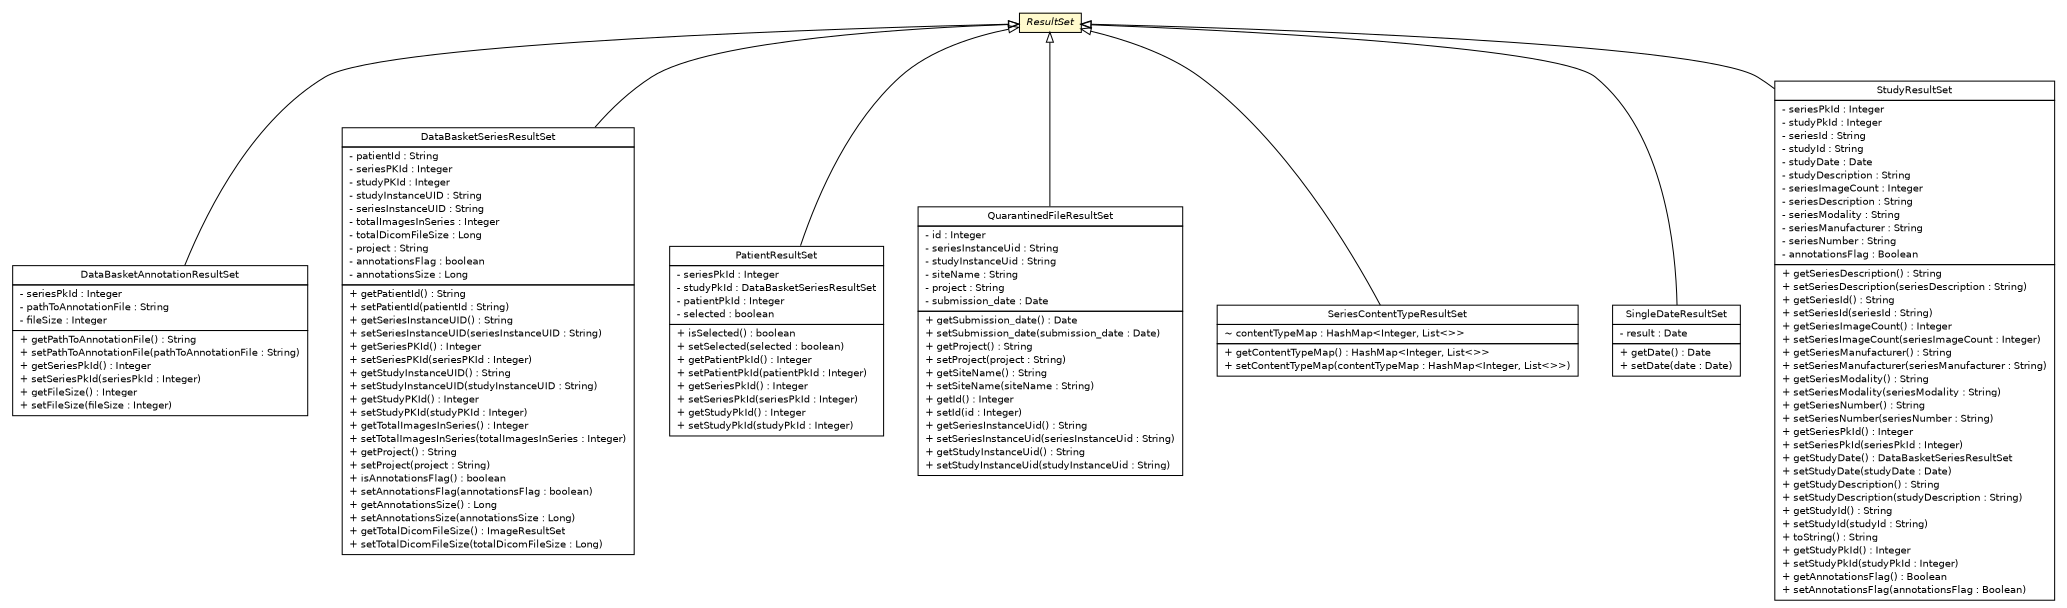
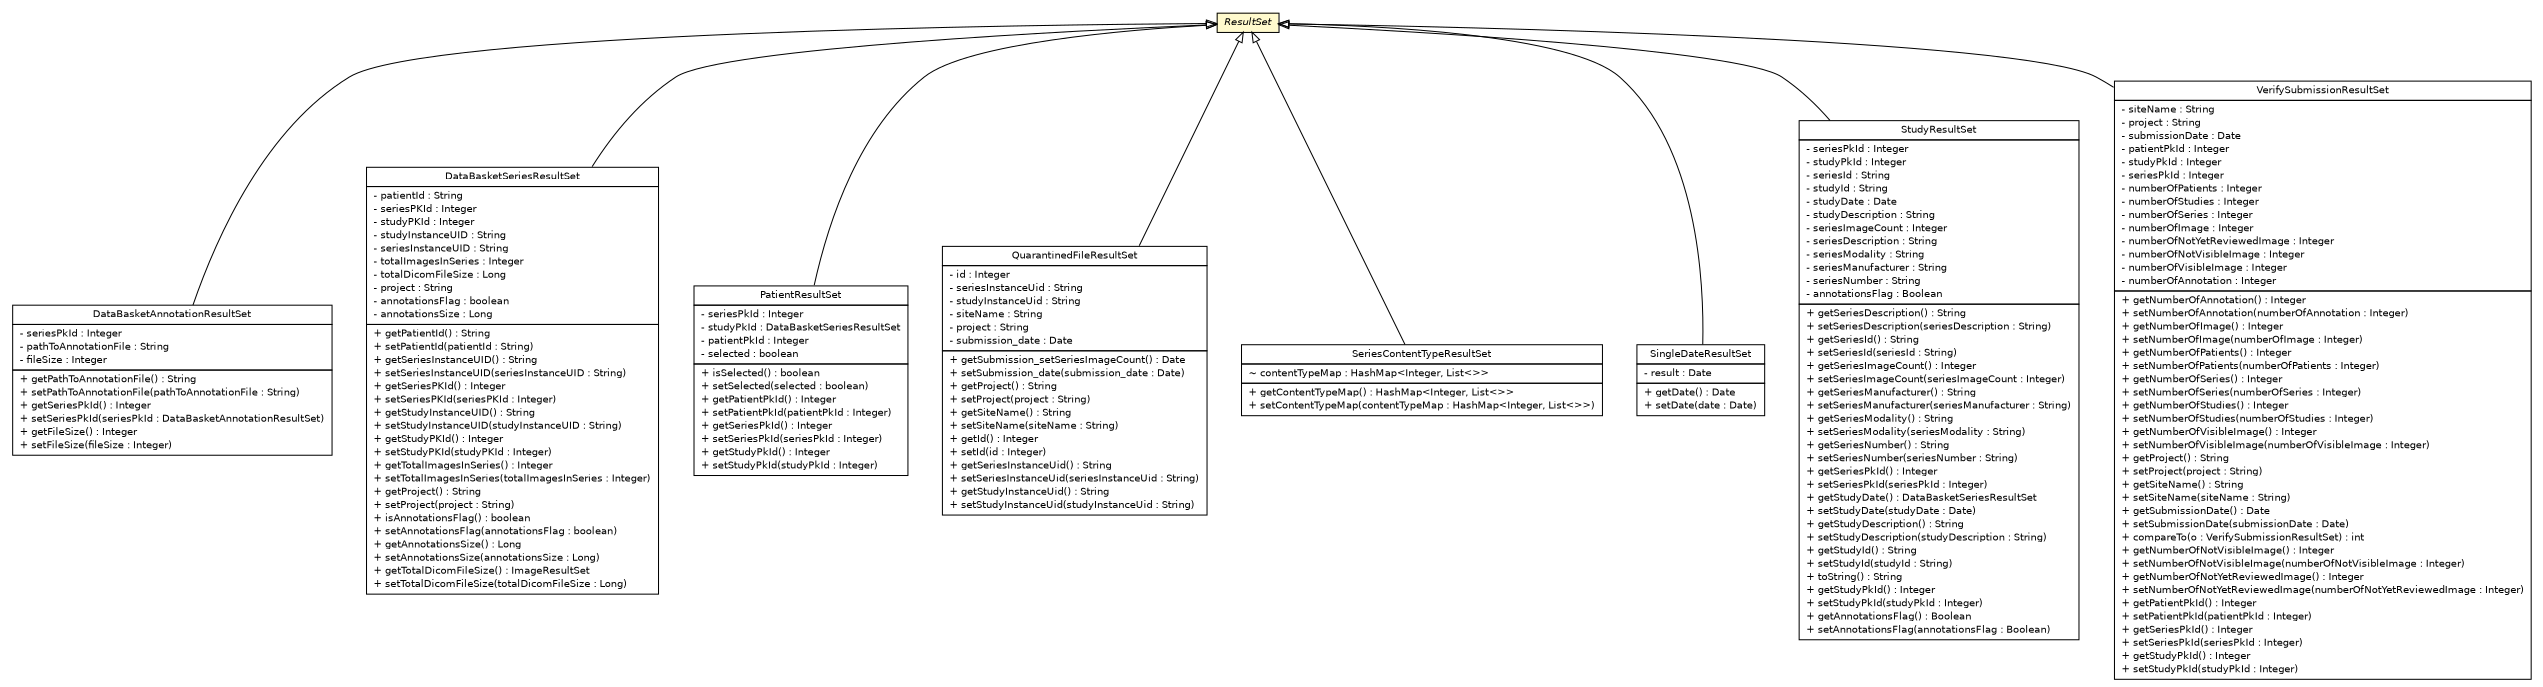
node "QuarantinedFileResultSet": text "+ getSubmission_date() : Date" -> "+ getSubmission_setSeriesImageCount() : Date"
node "DataBasketAnnotationResultSet": text "+ setSeriesPkId(seriesPkId : Integer)" -> "+ setSeriesPkId(seriesPkId : DataBasketAnnotationResultSet)"
node "VerifySubmissionResultSet": added
